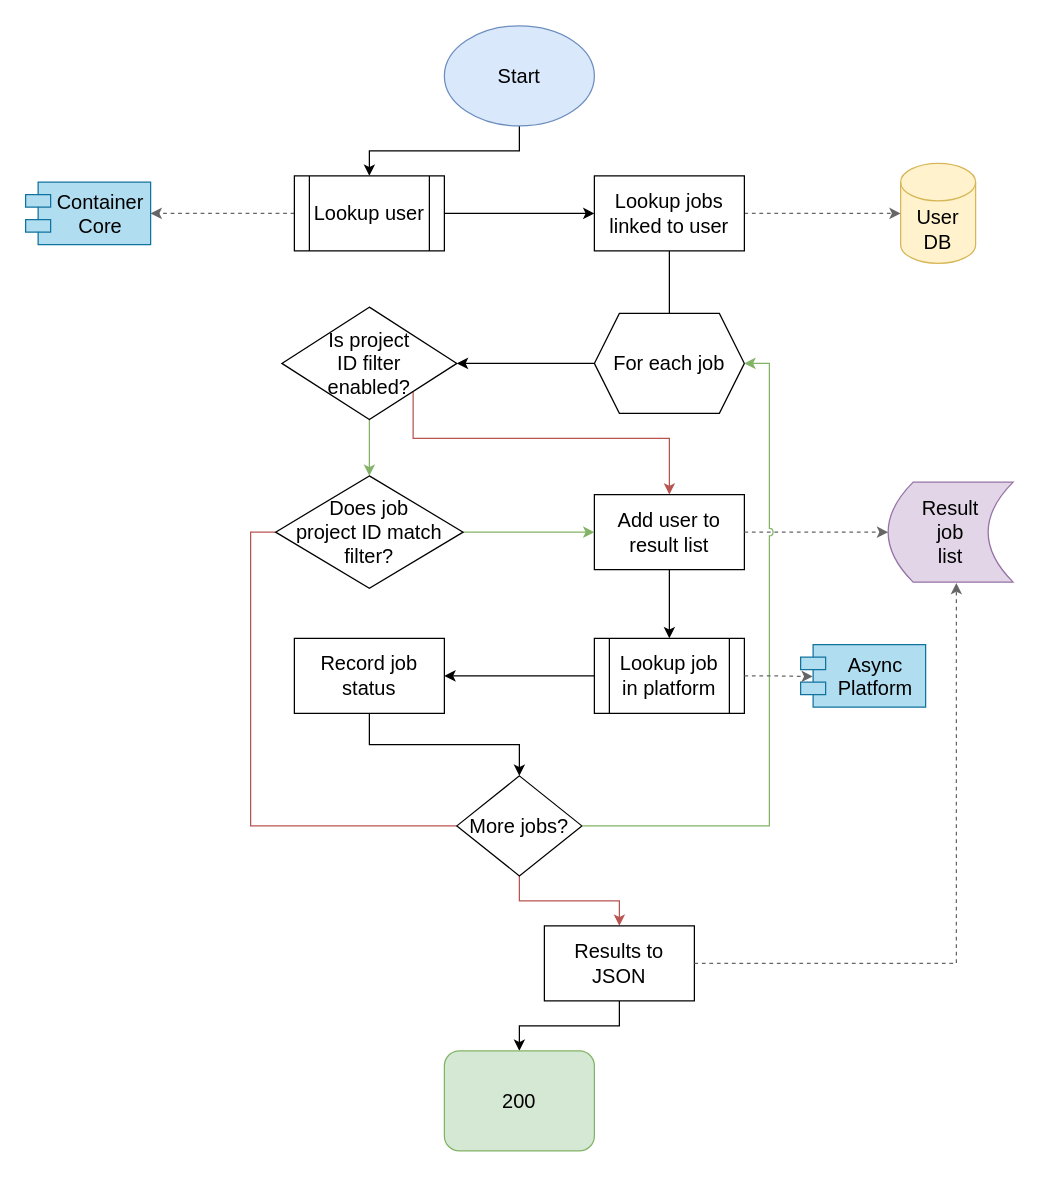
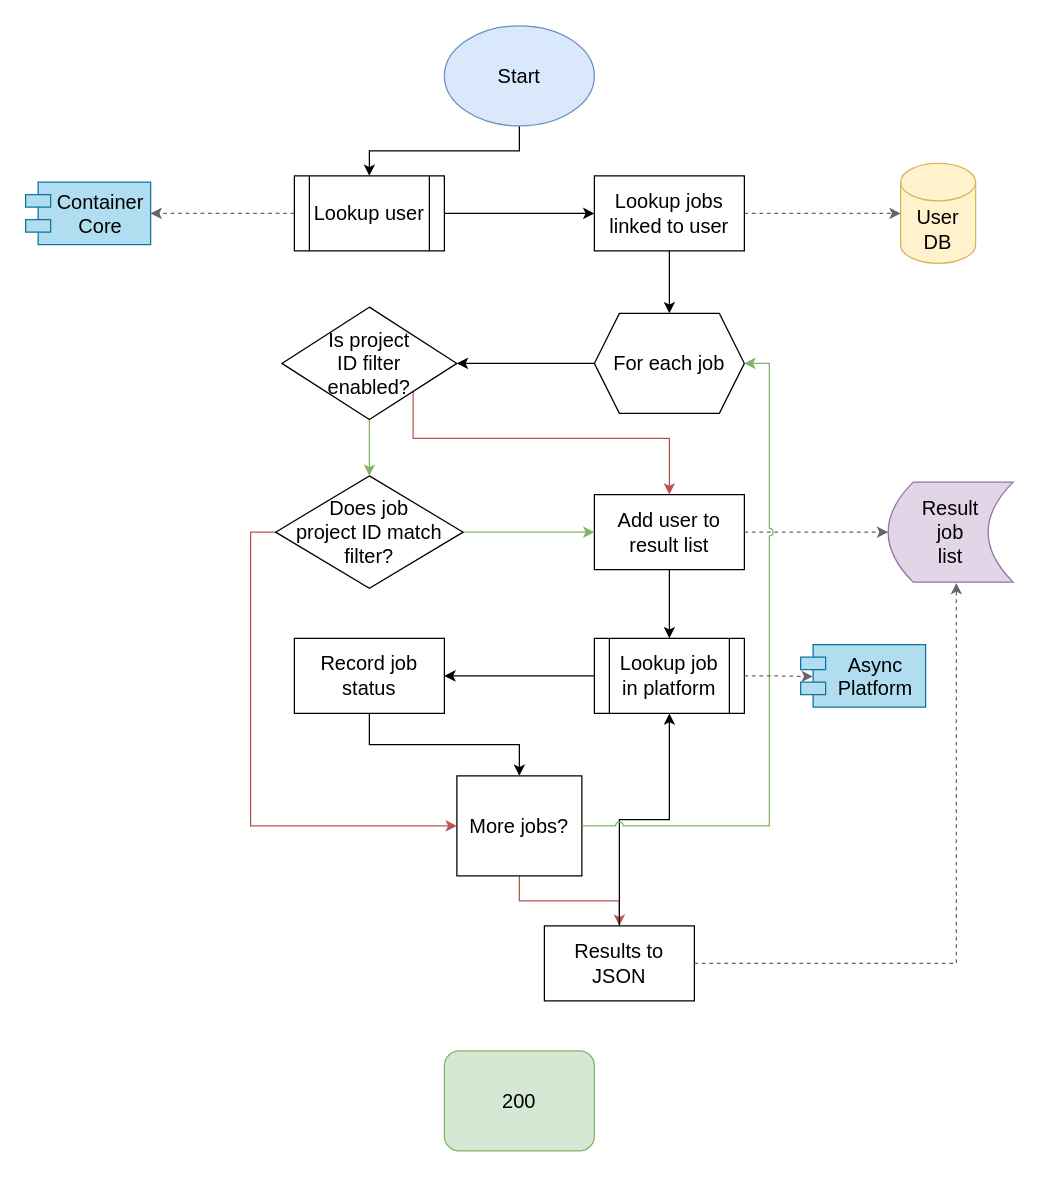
edge "Lookup jobs linked to user" -- "For each job": arrowhead none -> classic
edge "Does job project ID match filter?" -- "More jobs?": arrowhead none -> classic
node "More jobs?": shape diamond -> rectangle
edge "Results to JSON" -> "200": now "Results to JSON" -> "Lookup job in platform"
